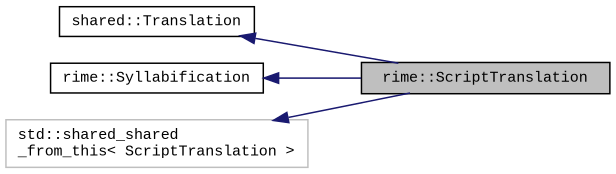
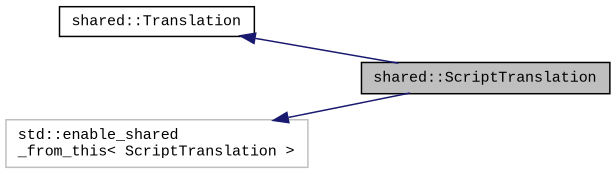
node "rime::Syllabification": removed
node "rime::ScriptTranslation": label "rime::ScriptTranslation" -> "shared::ScriptTranslation"
node "std::shared_shared _from_this< ScriptTranslation >": label "std::shared_shared _from_this< ScriptTranslation >" -> "std::enable_shared _from_this< ScriptTranslation >"
